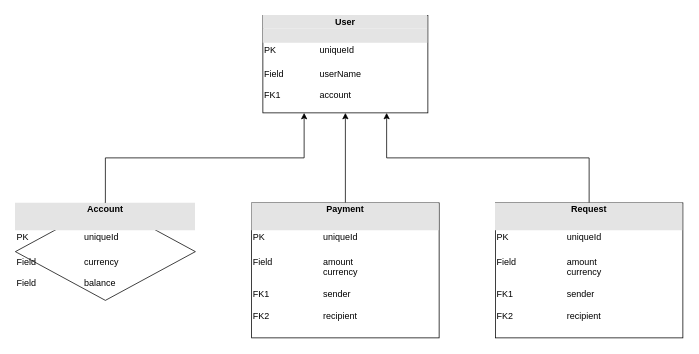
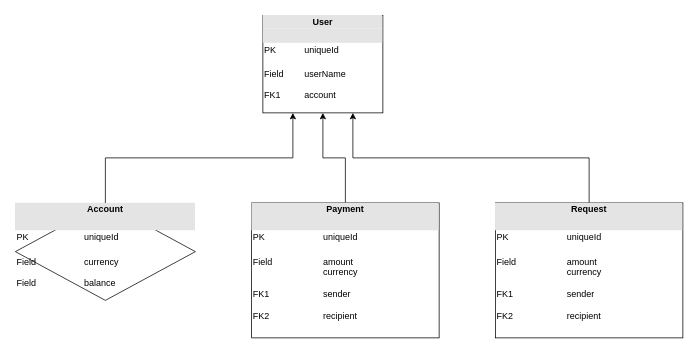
node "User PK uniqueId Field FK1 userName account": size 165x98 -> 120x98
